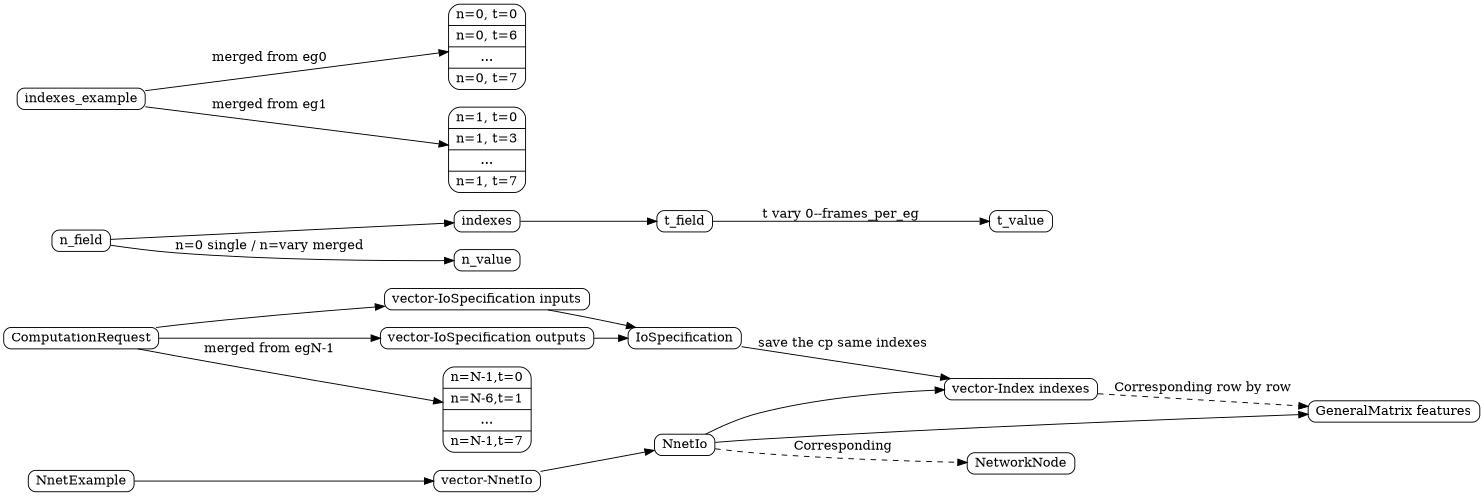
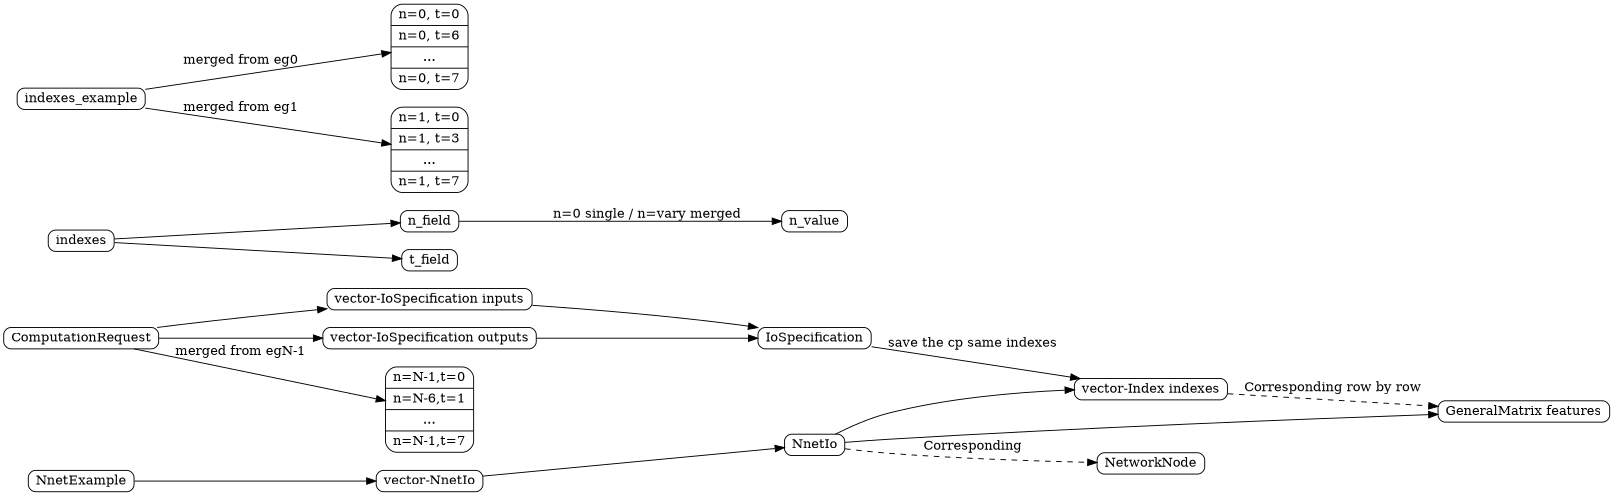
node "t_value": removed
edge "n_field" -> "indexes": reversed
